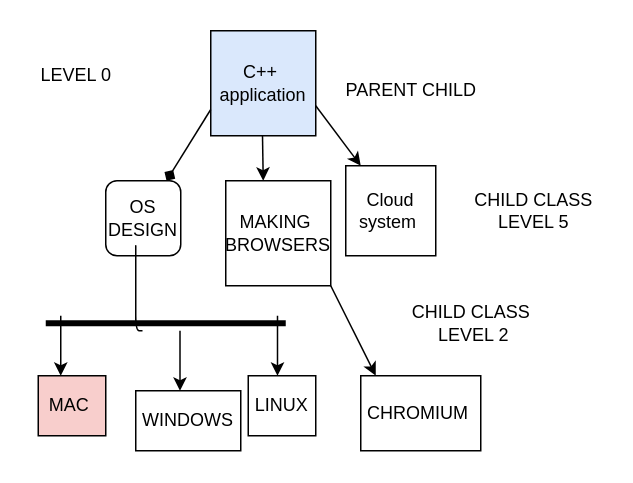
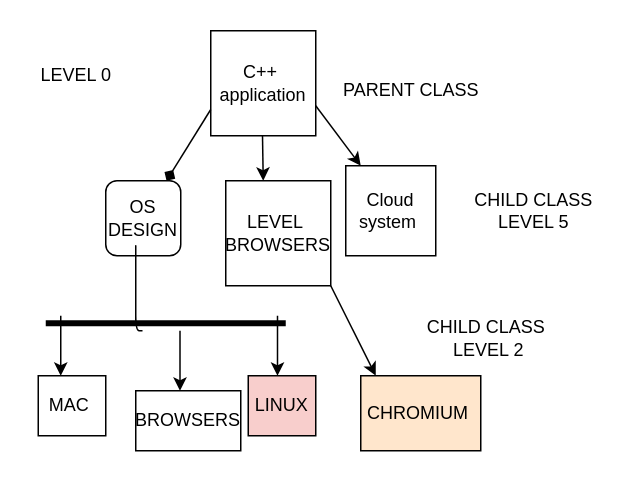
node "C++ application": fillcolor #dae8fc -> #ffffff
node "PARENT CHILD": label "PARENT CHILD" -> "PARENT CLASS"
node "MAKING BROWSERS": label "MAKING BROWSERS" -> "LEVEL BROWSERS"
node "CHILD CLASS LEVEL 2": moved (473, 323) -> (488, 338)
node "MAC": fillcolor #f8cecc -> #ffffff
node "LINUX": fillcolor #ffffff -> #f8cecc
node "CHROMIUM": fillcolor #ffffff -> #ffe6cc
node "WINDOWS": label "WINDOWS" -> "BROWSERS"
